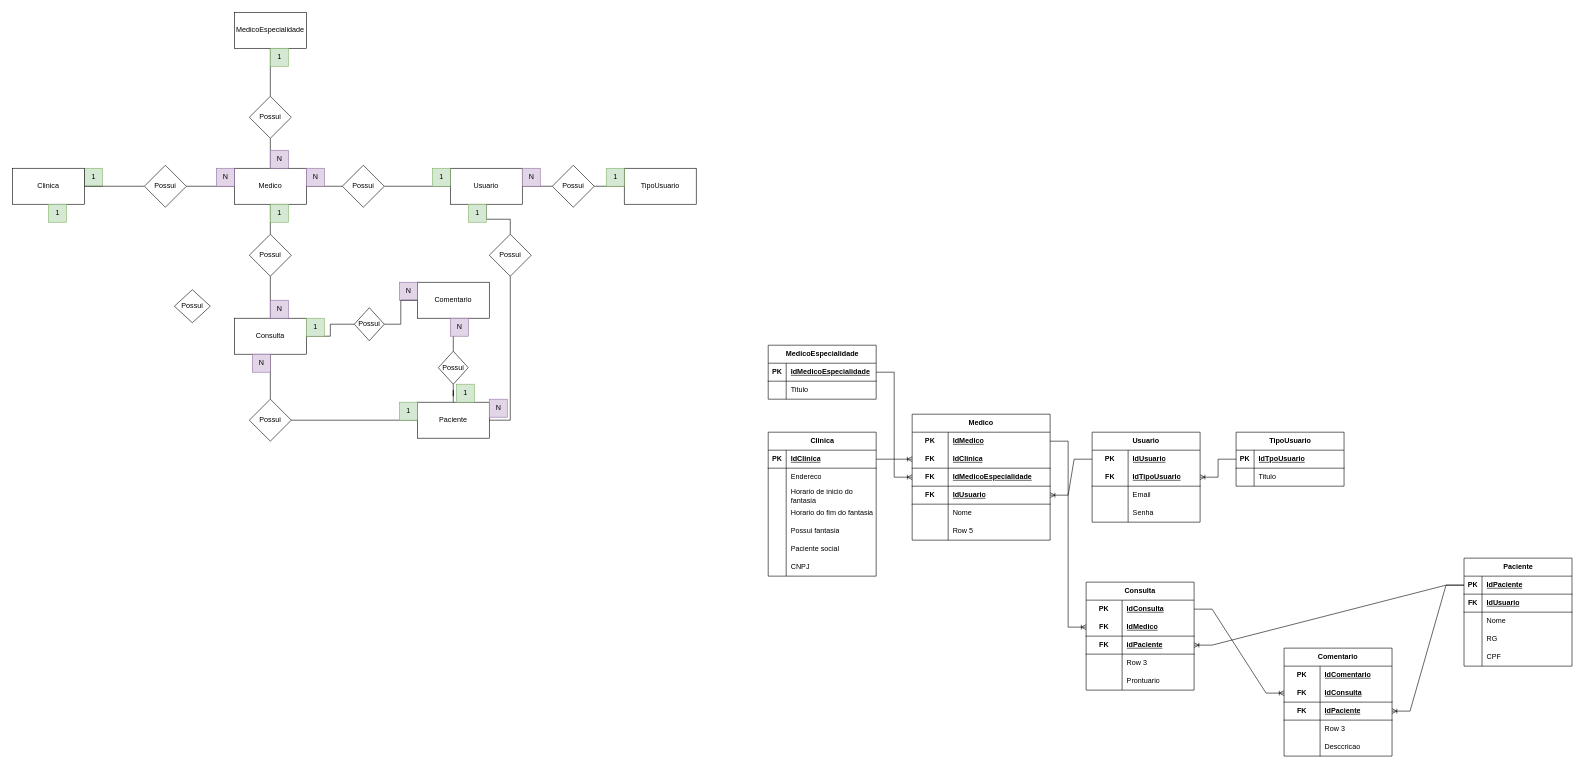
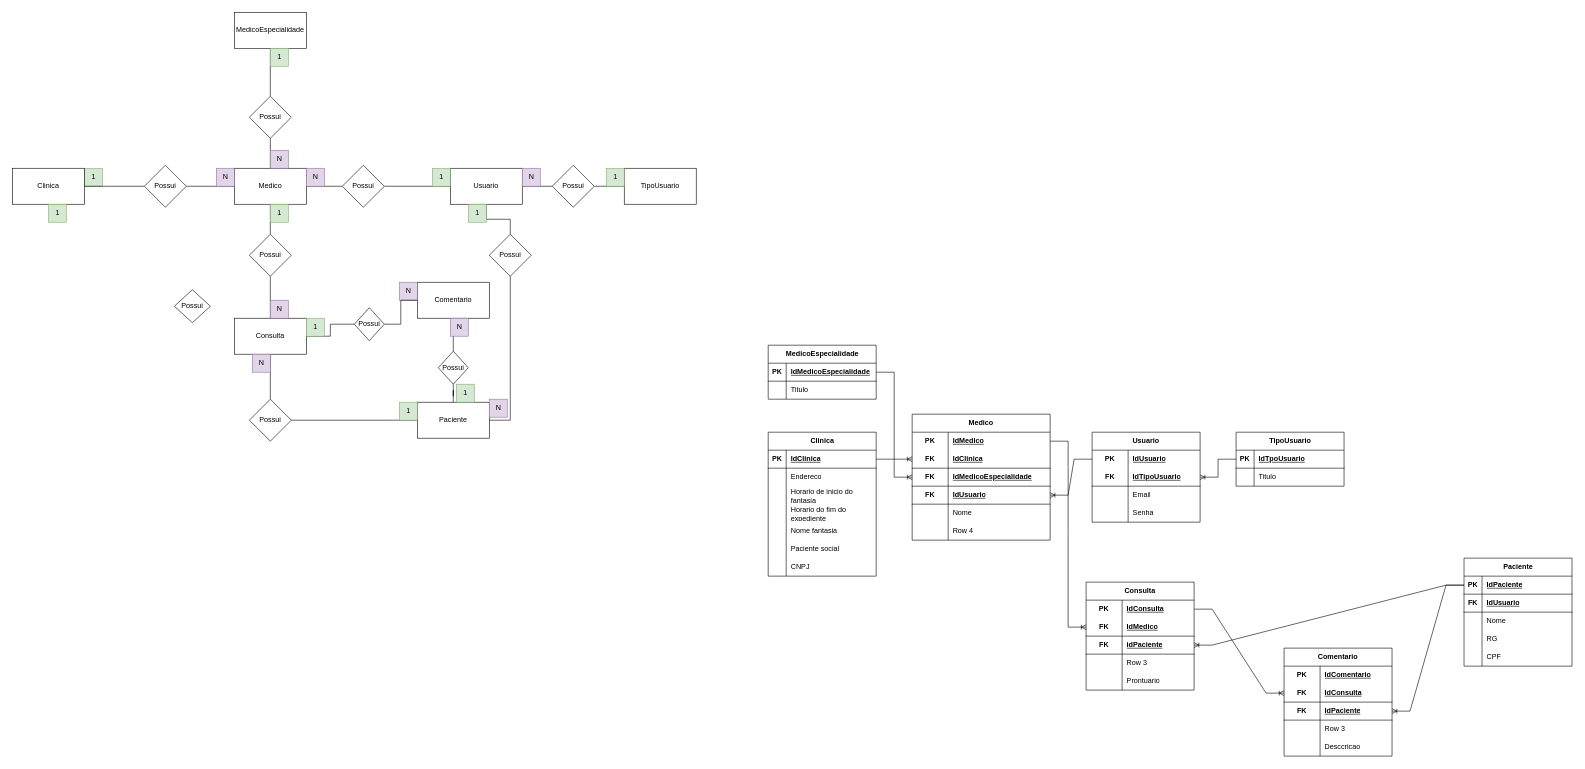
node "Horario do fim do fantasia": label "Horario do fim do fantasia" -> "Horario do fim do expediente"
node "Possui fantasia": label "Possui fantasia" -> "Nome fantasia"
node "Row 5": label "Row 5" -> "Row 4"
